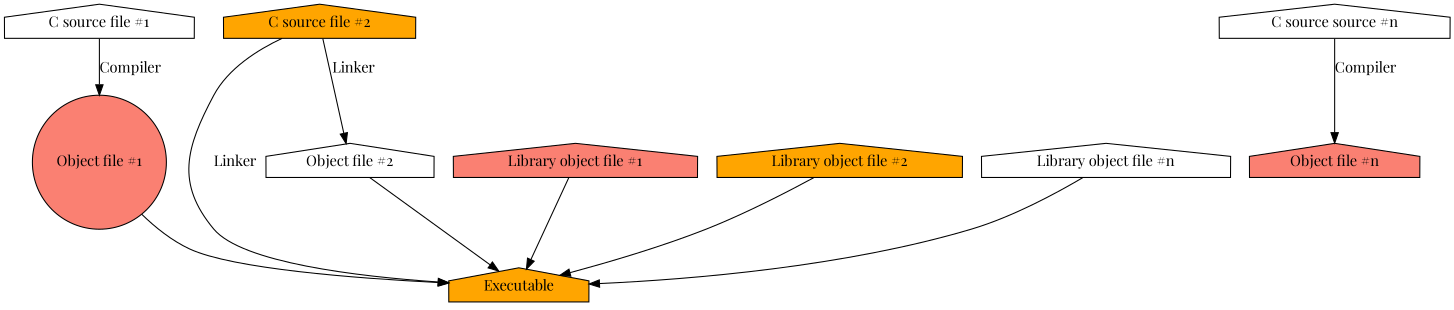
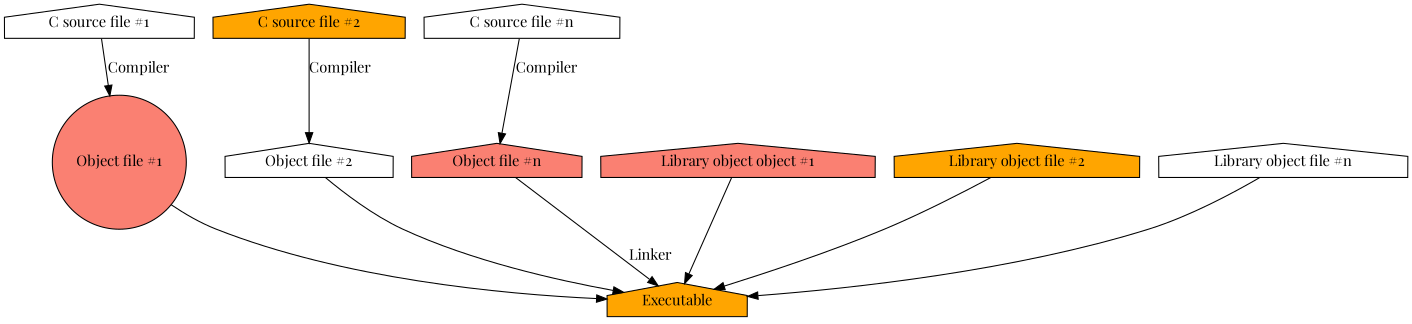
node "C source source #n": label "C source source #n" -> "C source file #n"
edge "C source file #2" -> "Object file #2": label "Linker" -> "Compiler"
node "Library object file #1": label "Library object file #1" -> "Library object object #1"
edge "C source file #2" -> "Executable": now "Object file #n" -> "Executable"
